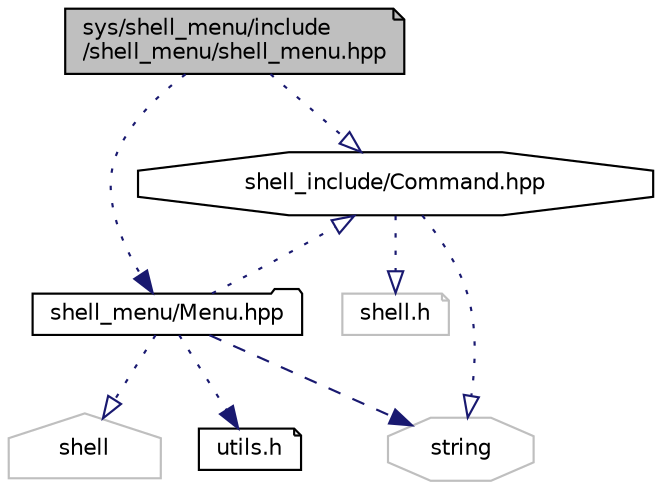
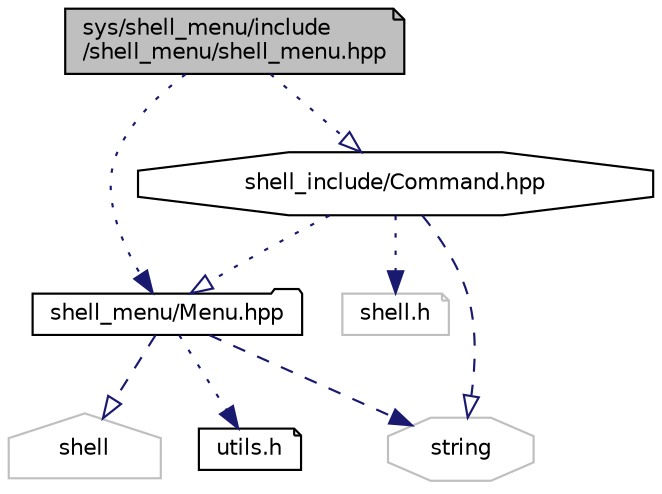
edge "shell_include/Command.hpp" -> "shell.h": arrowhead onormal -> normal
edge "shell_menu/Menu.hpp" -> "shell_include/Command.hpp": reversed
edge "shell_include/Command.hpp" -> "string": style dotted -> dashed
edge "shell_menu/Menu.hpp" -> "shell": style dotted -> dashed
